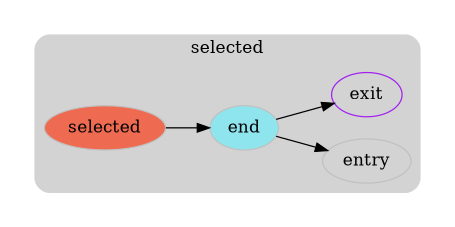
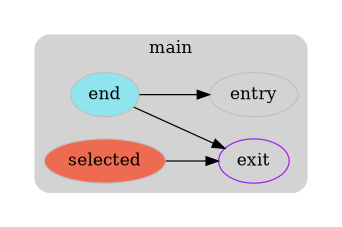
cluster "selected": label "selected" -> "main"
edge "selected" -> "end": now "selected" -> "exit"
